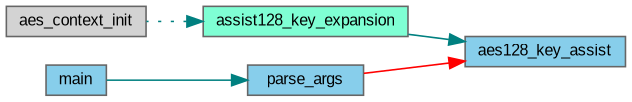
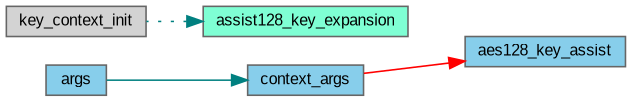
node "aes_context_init": label "aes_context_init" -> "key_context_init"
edge "assist128_key_expansion" -> "aes128_key_assist": removed
node "main": label "main" -> "args"
node "parse_args": label "parse_args" -> "context_args"
